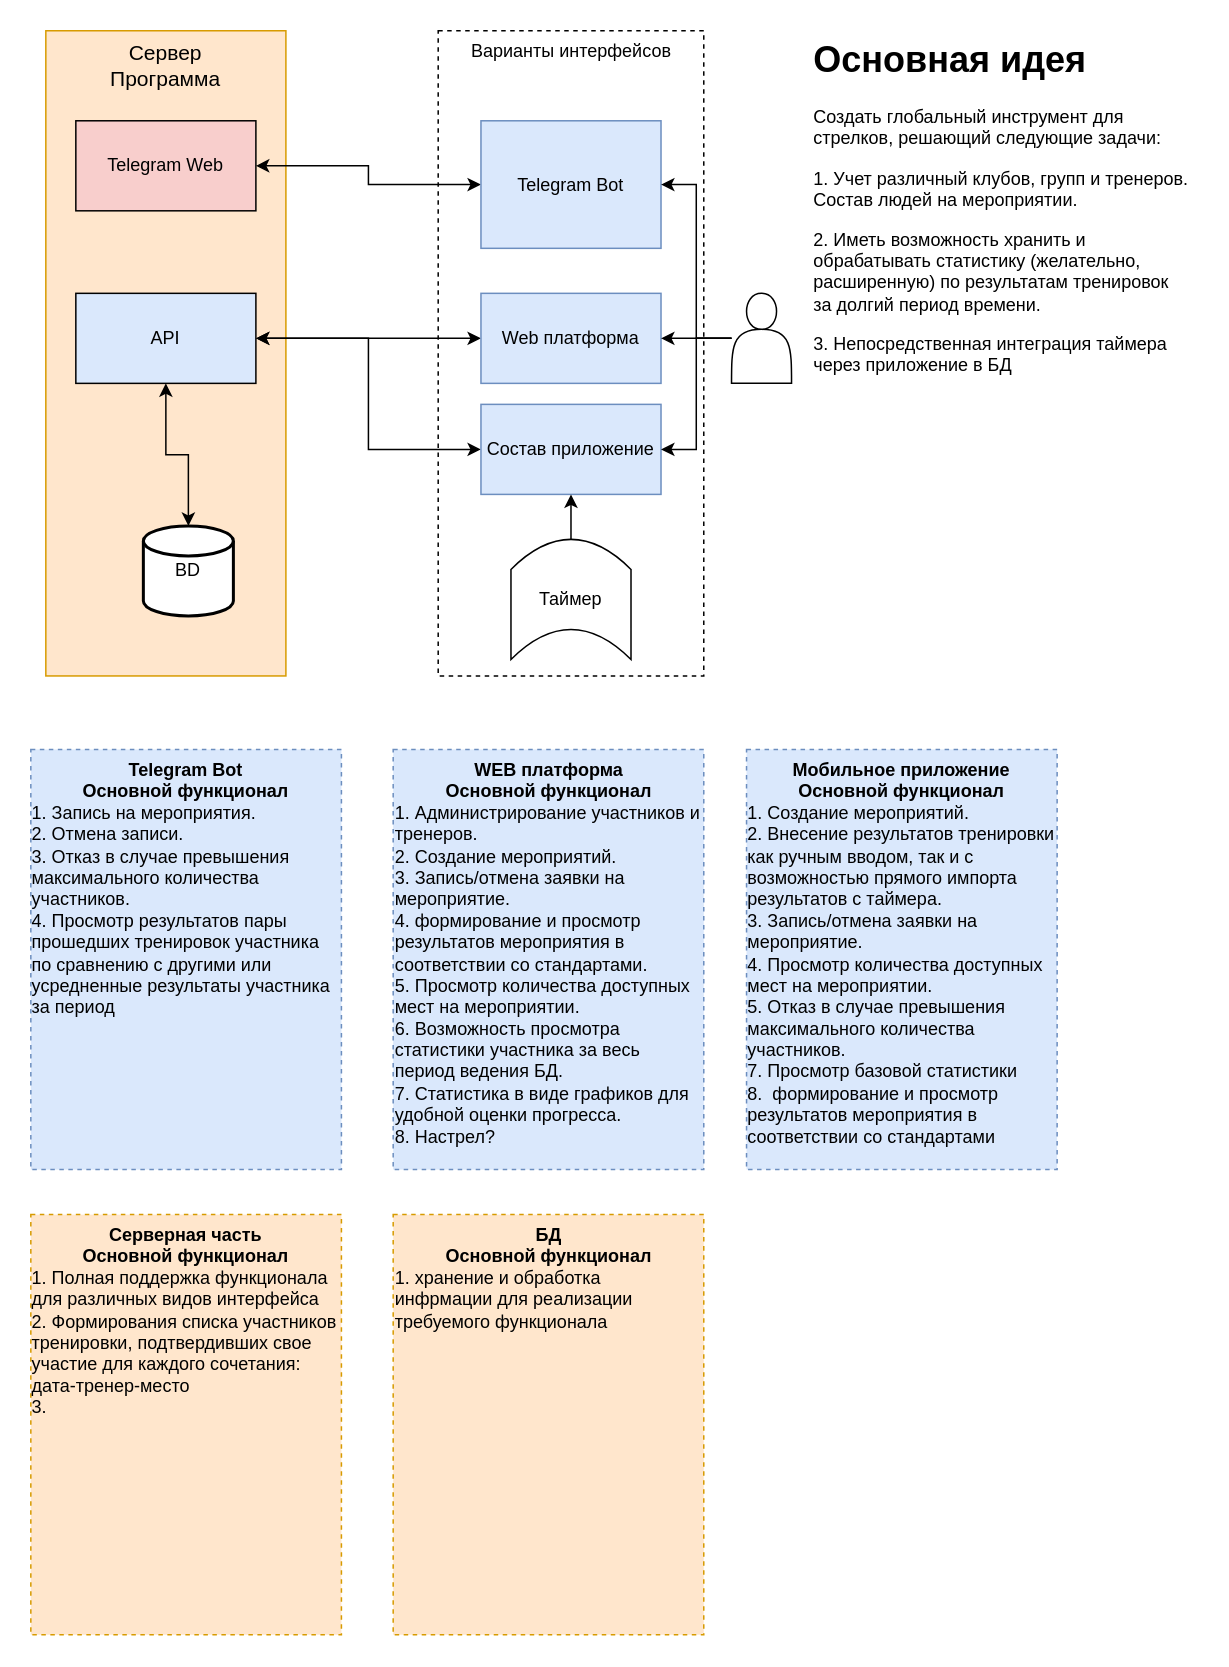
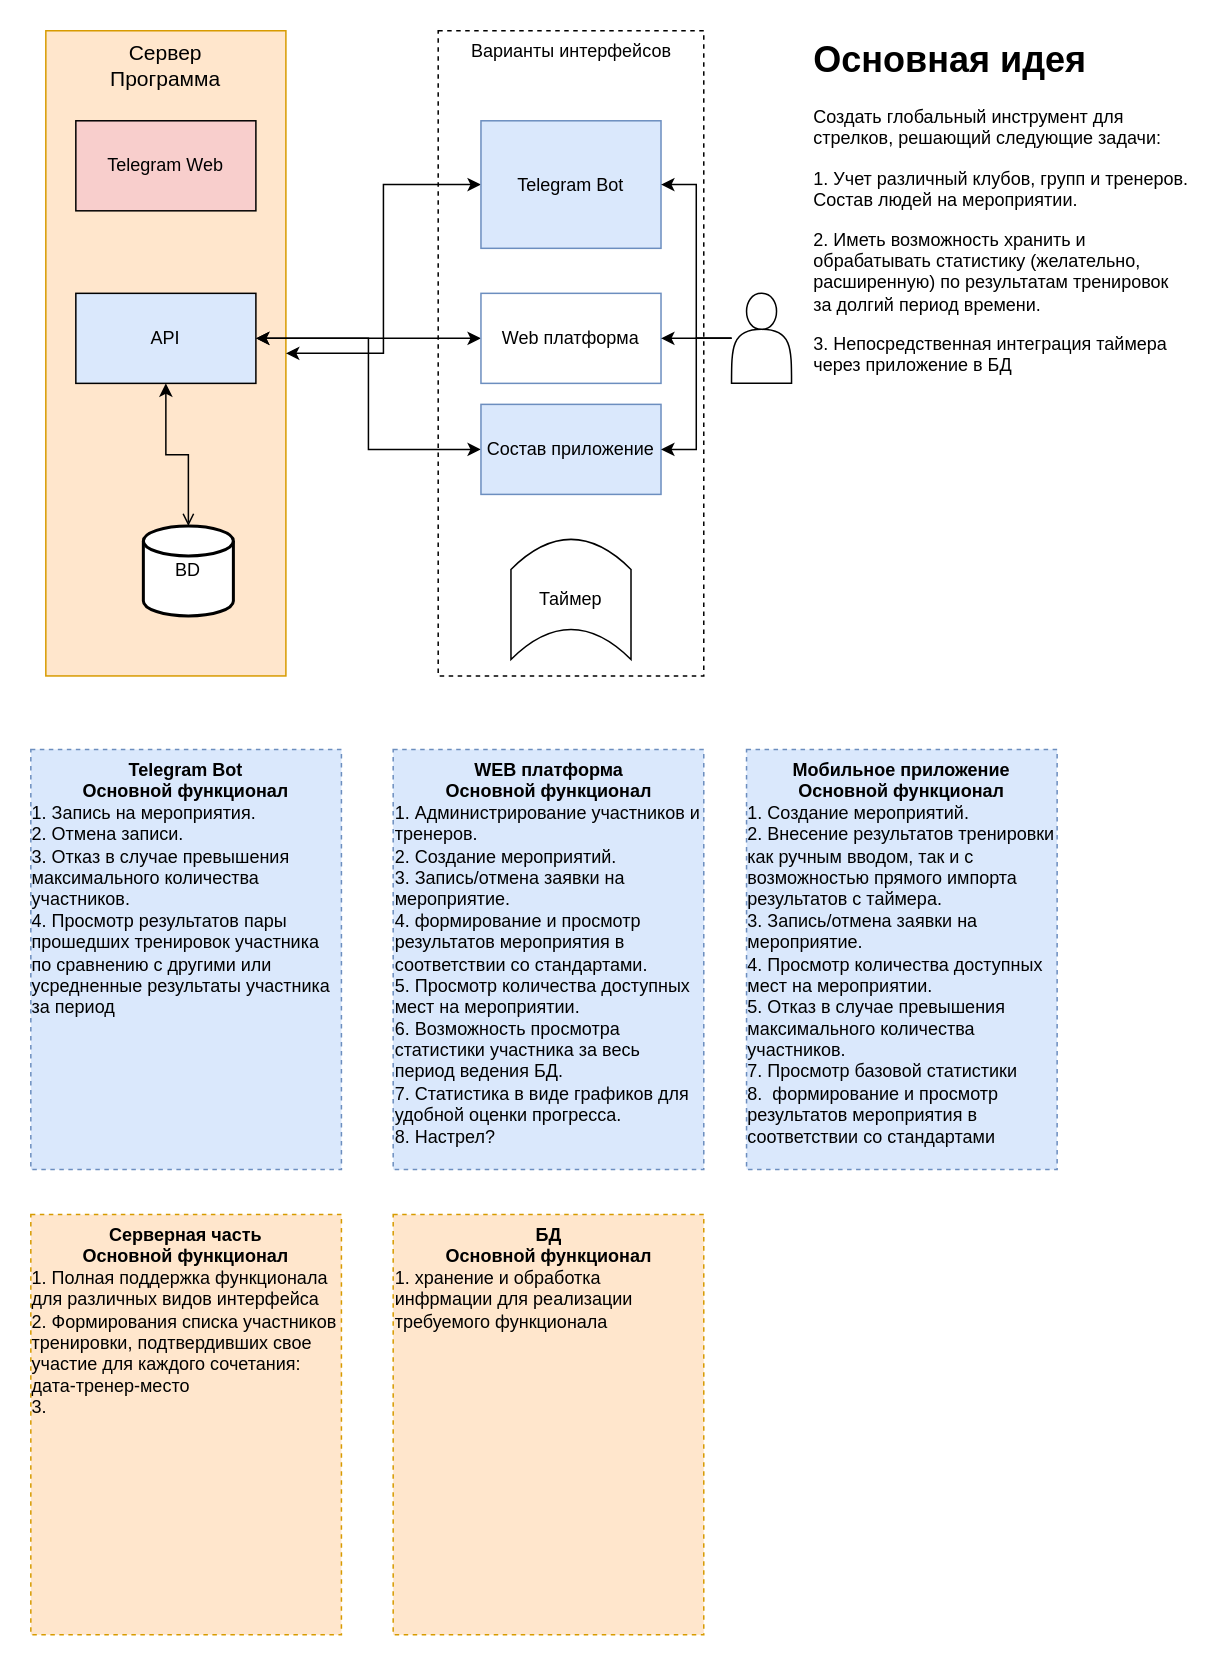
edge "Telegram Web" -- "Telegram Bot": now "Сервер Программа" -- "Telegram Bot"
node "Web платформа": fillcolor #dae8fc -> #ffffff
edge "Таймер" -> "Состав приложение": removed
edge "API" -- "BD": arrowhead classic -> open
